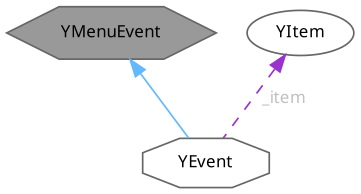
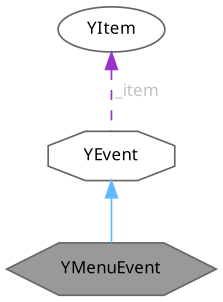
edge "YEvent" -> "YMenuEvent": reversed
